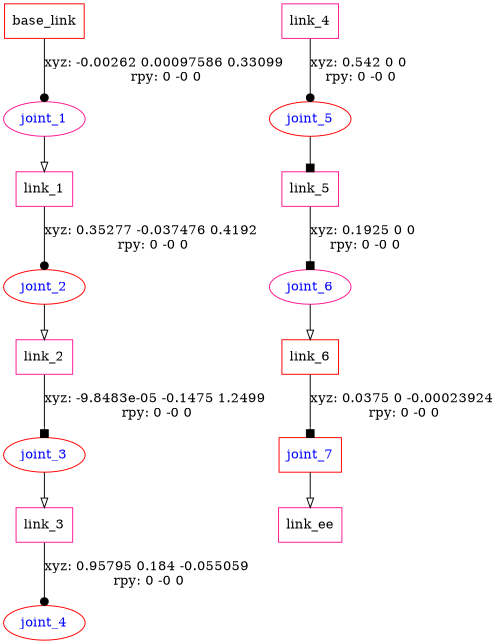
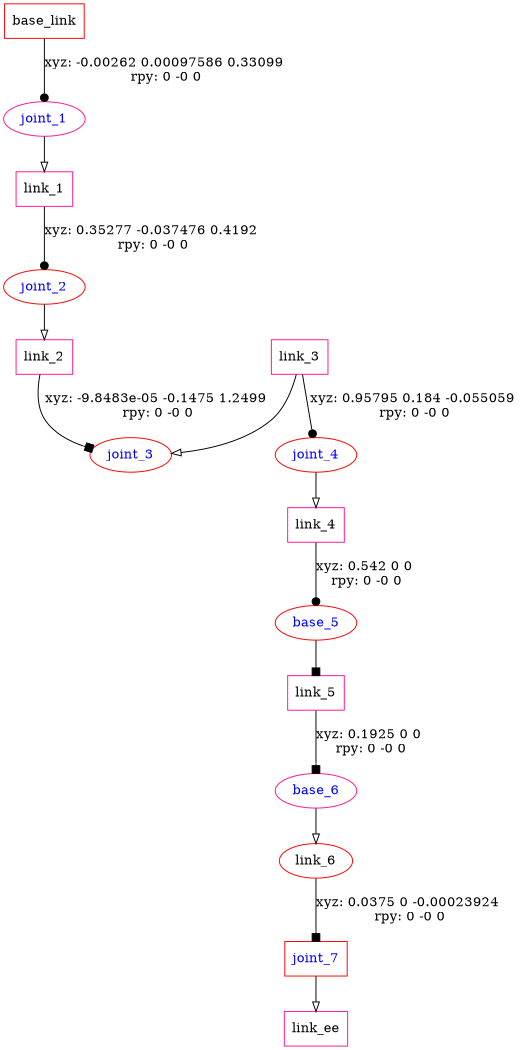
node "joint_5": label "joint_5" -> "base_5"
node "joint_6": label "joint_6" -> "base_6"
node "link_6": shape box -> ellipse
edge "joint_3" -> "link_3": reversed
edge "joint_4" -> "link_4": added
